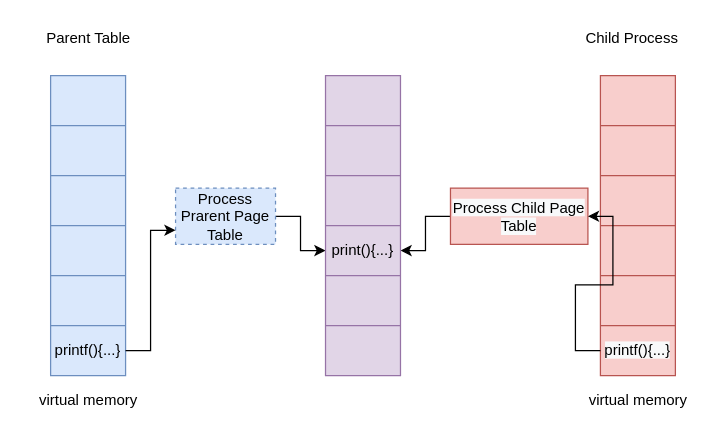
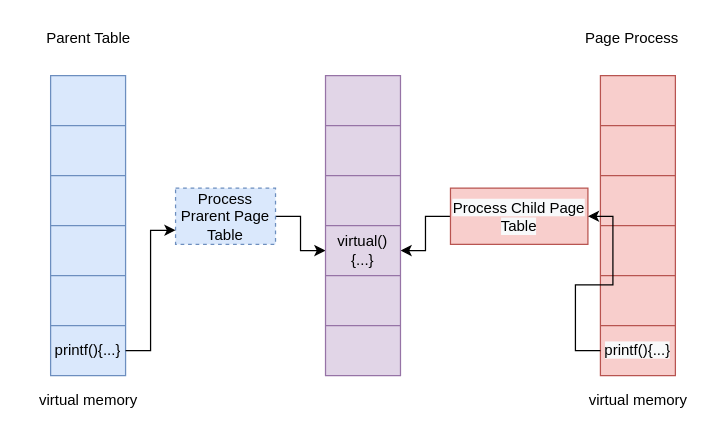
node "Child Process": label "Child Process" -> "Page Process"
node "print(){...}": label "print(){...}" -> "virtual(){...}"
